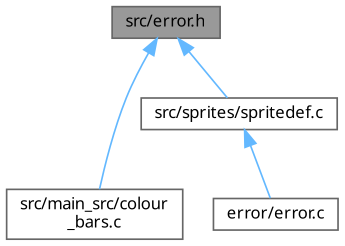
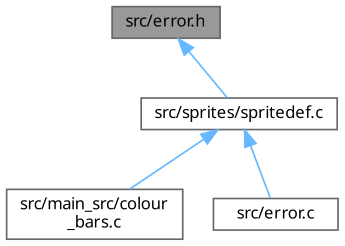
edge "src/main_src/colour _bars.c" -> "src/error.h": now "src/main_src/colour _bars.c" -> "src/sprites/spritedef.c"
node "error/error.c": label "error/error.c" -> "src/error.c"
